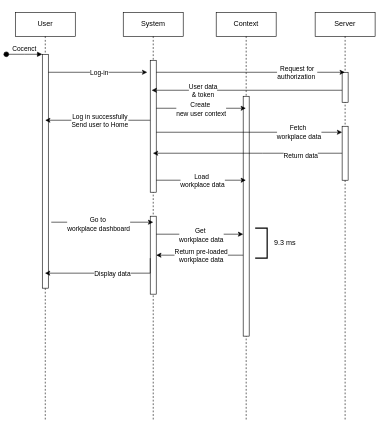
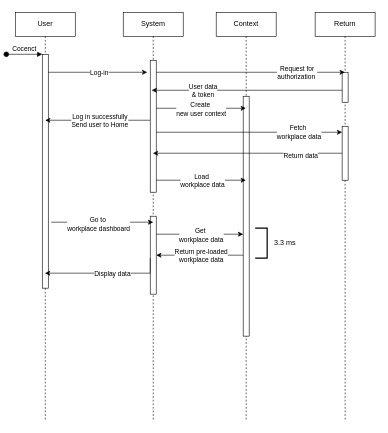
node "Server": label "Server" -> "Return"
node "9.3 ms": label "9.3 ms" -> "3.3 ms"
